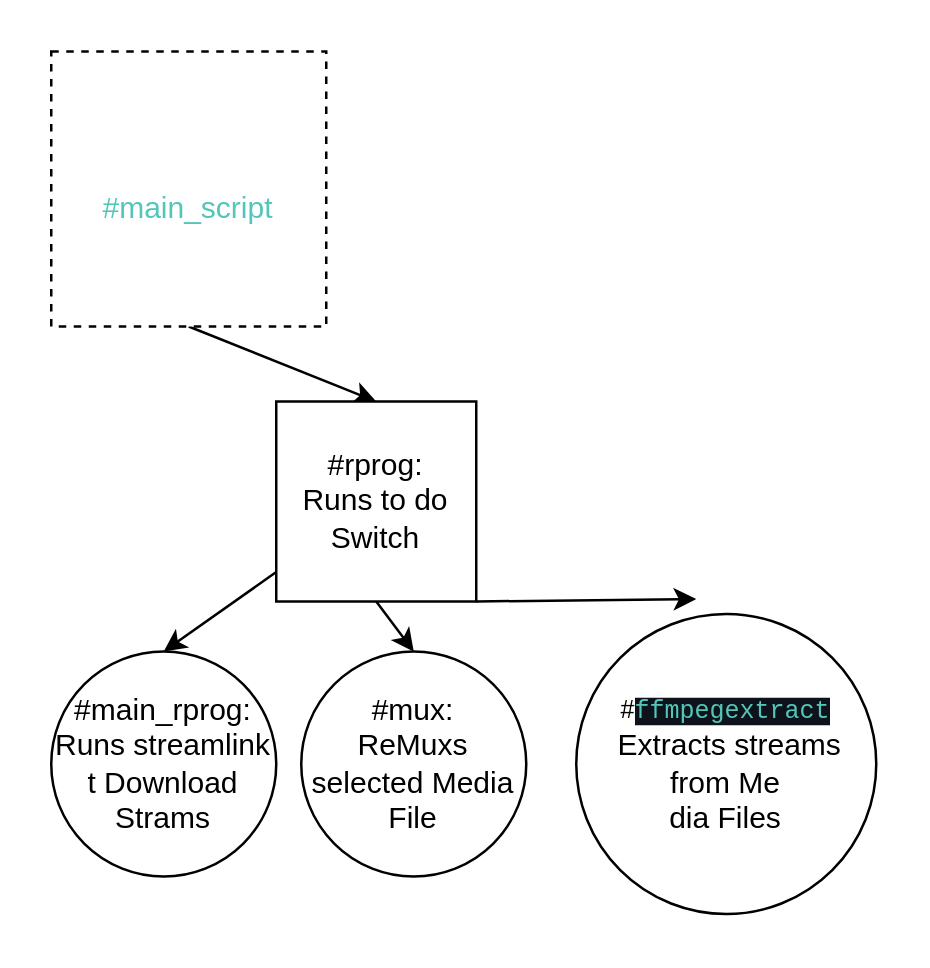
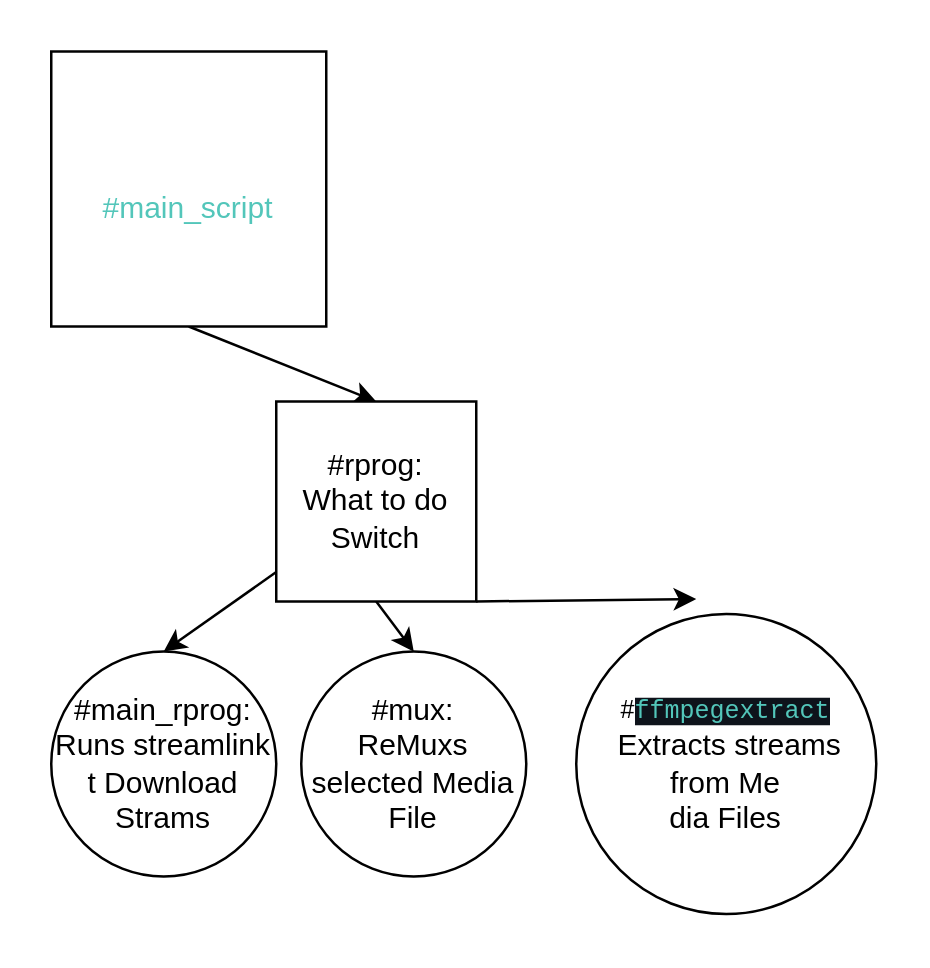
node "#main_script": style dashed -> solid
node "#rprog: Runs to do Switch": label "#rprog: Runs to do Switch" -> "#rprog: What to do Switch"
